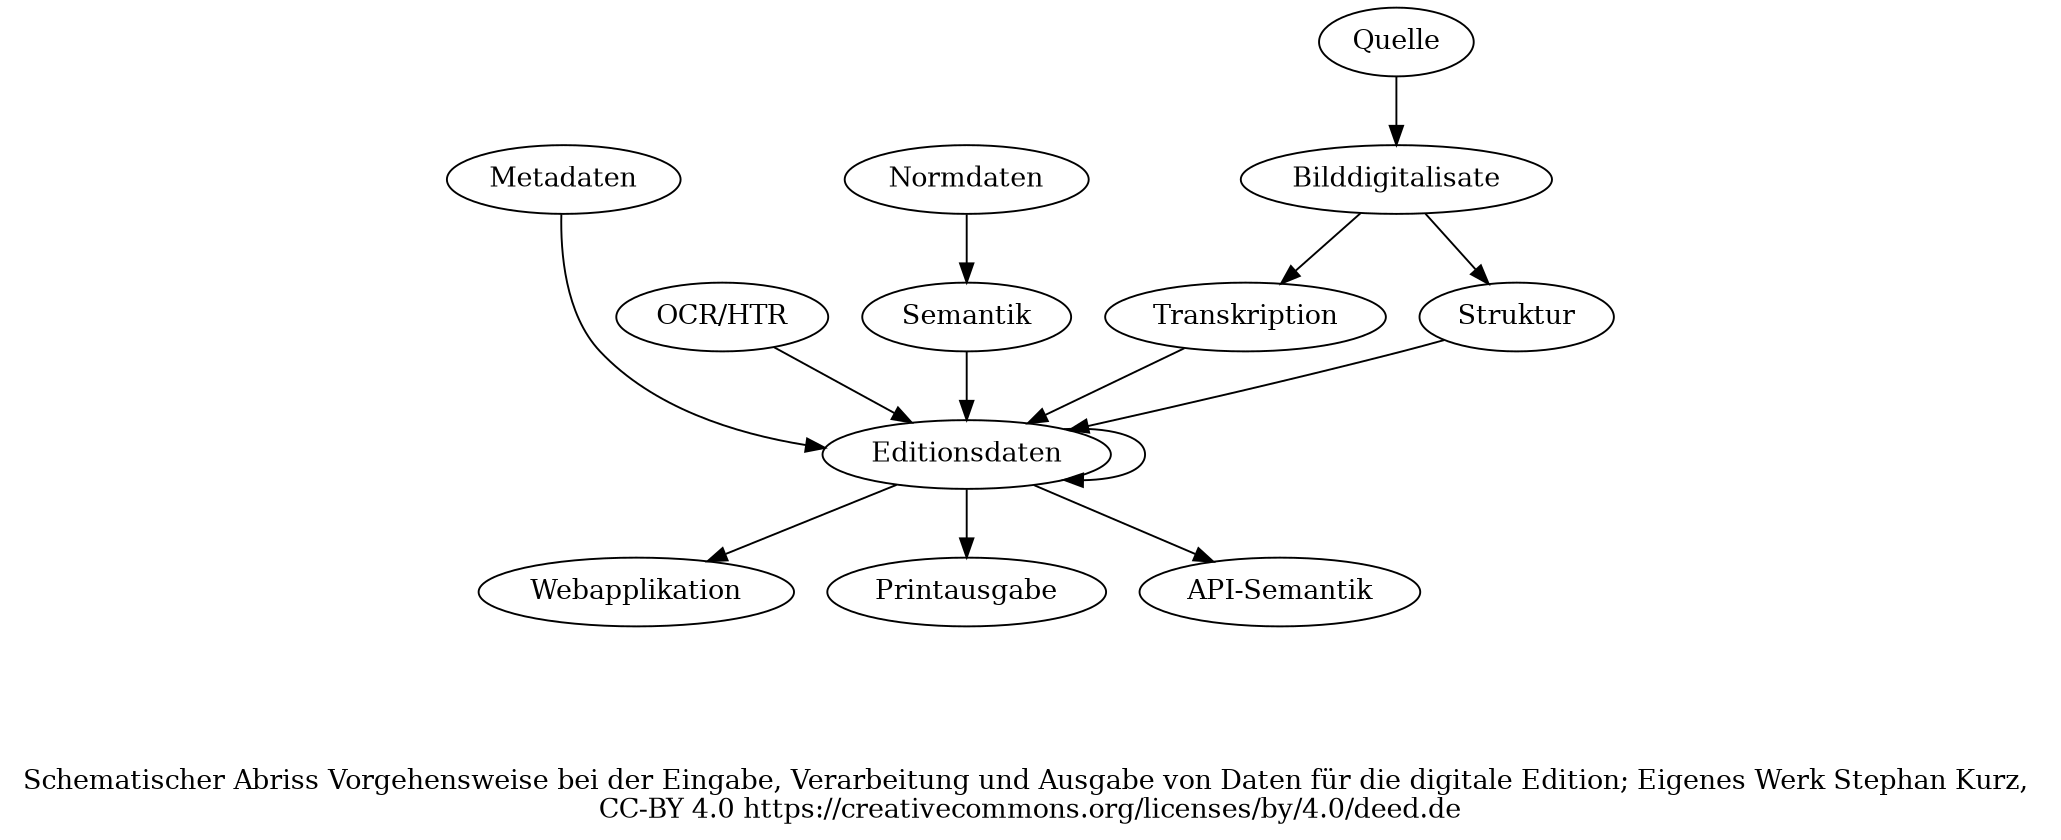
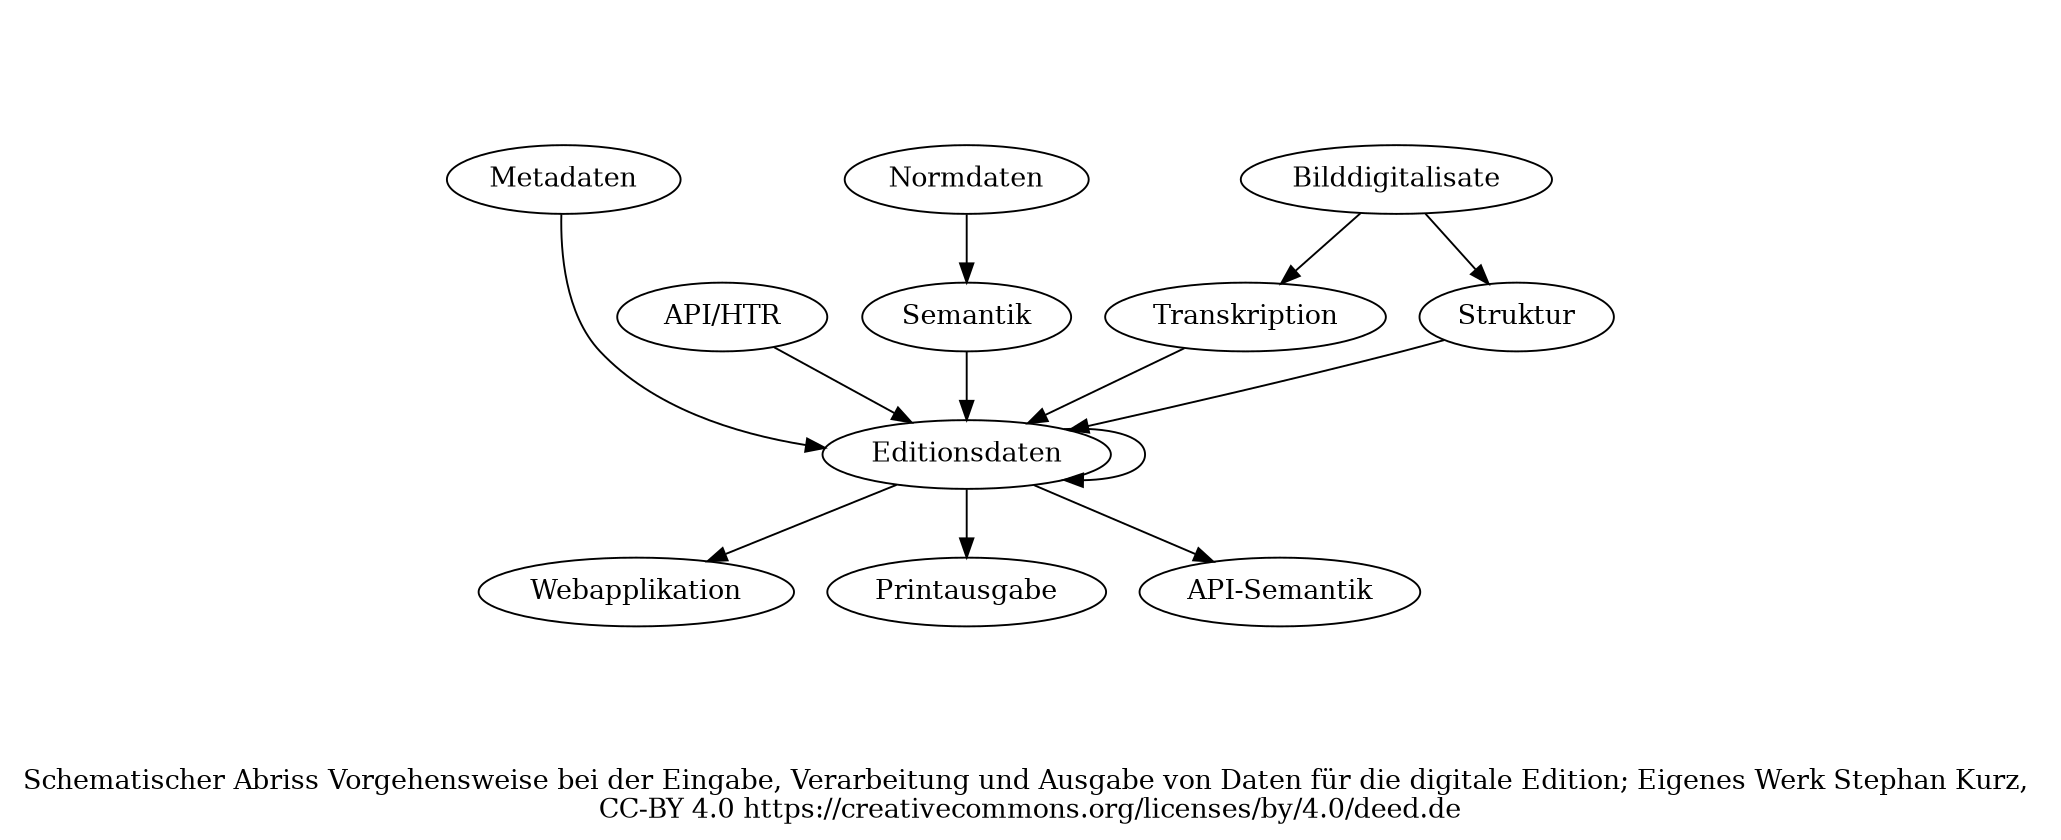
node "Quelle": removed
node "OCR/HTR": label "OCR/HTR" -> "API/HTR"
